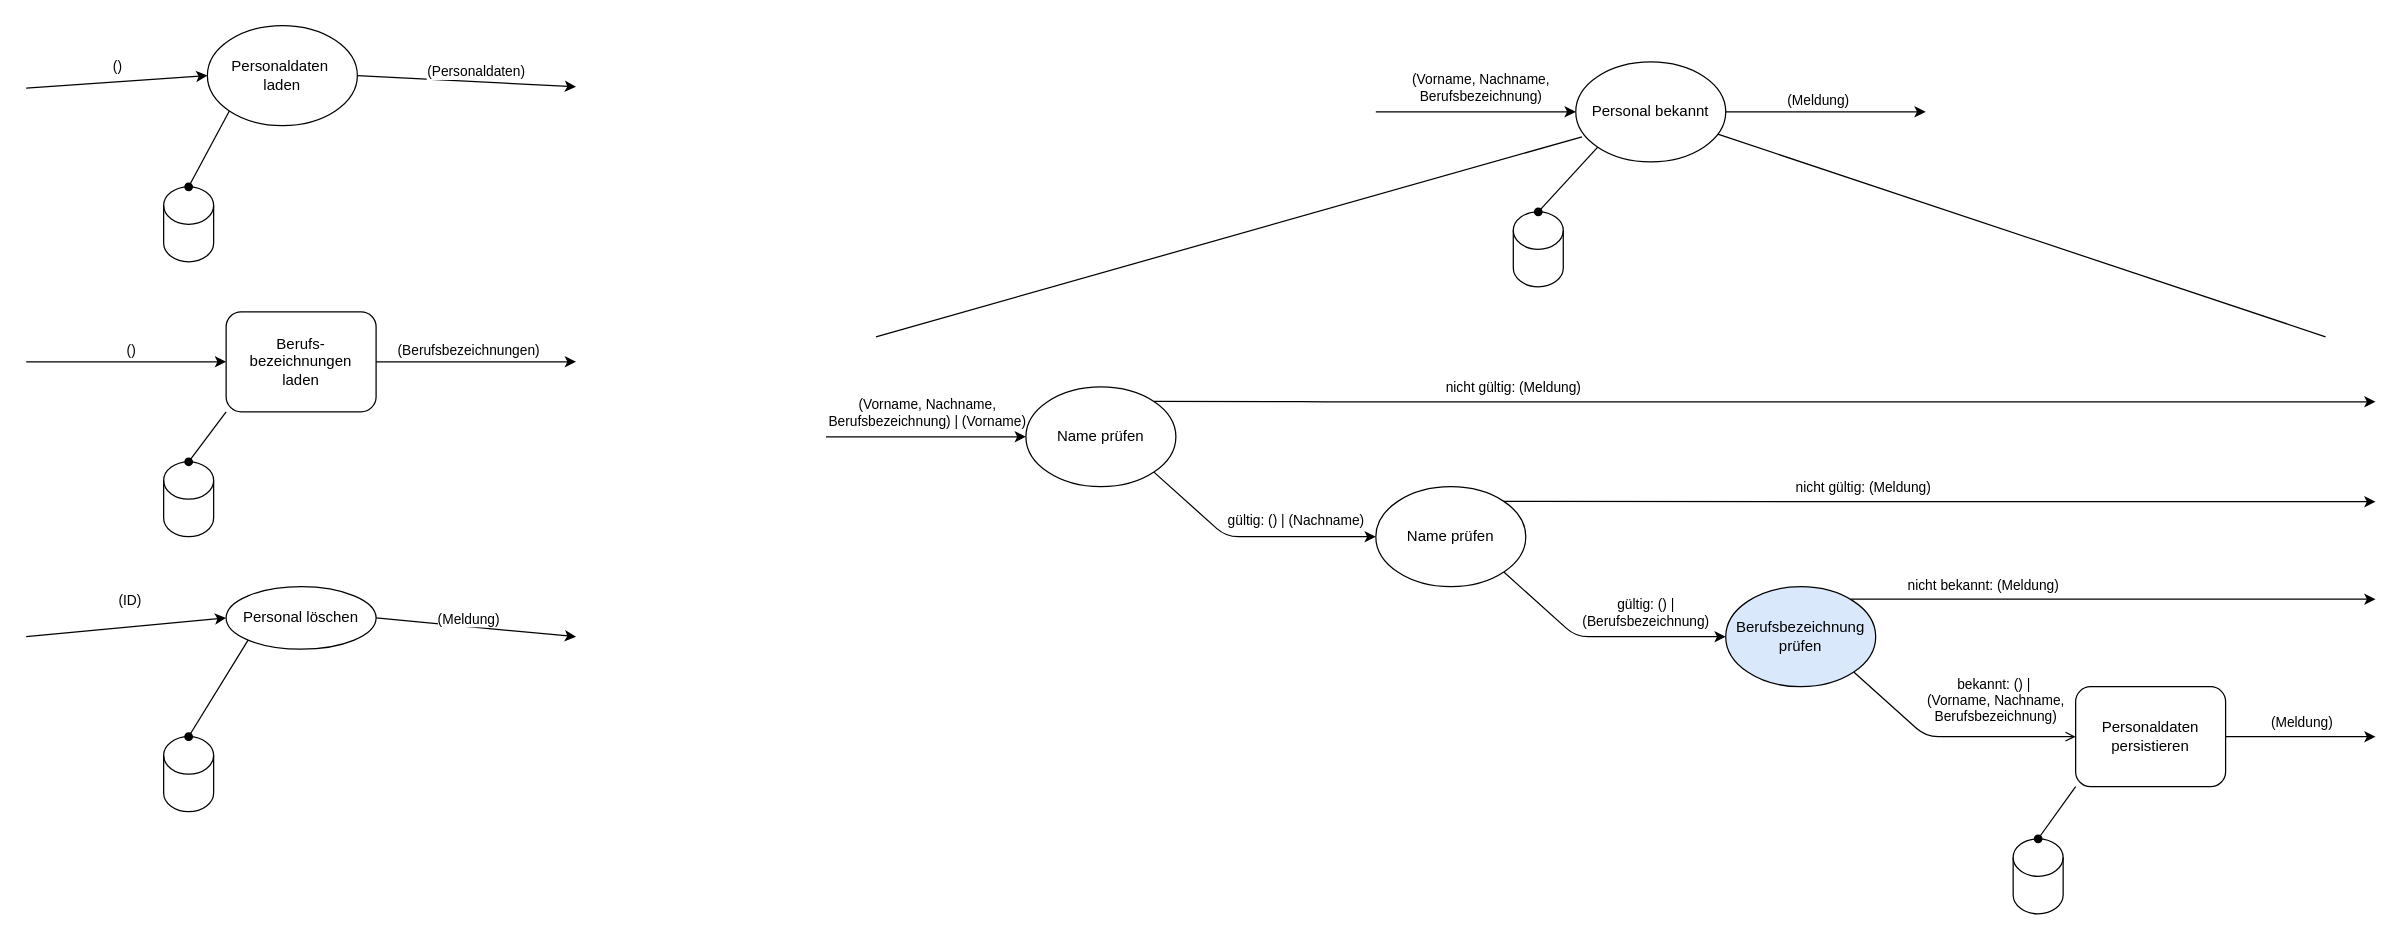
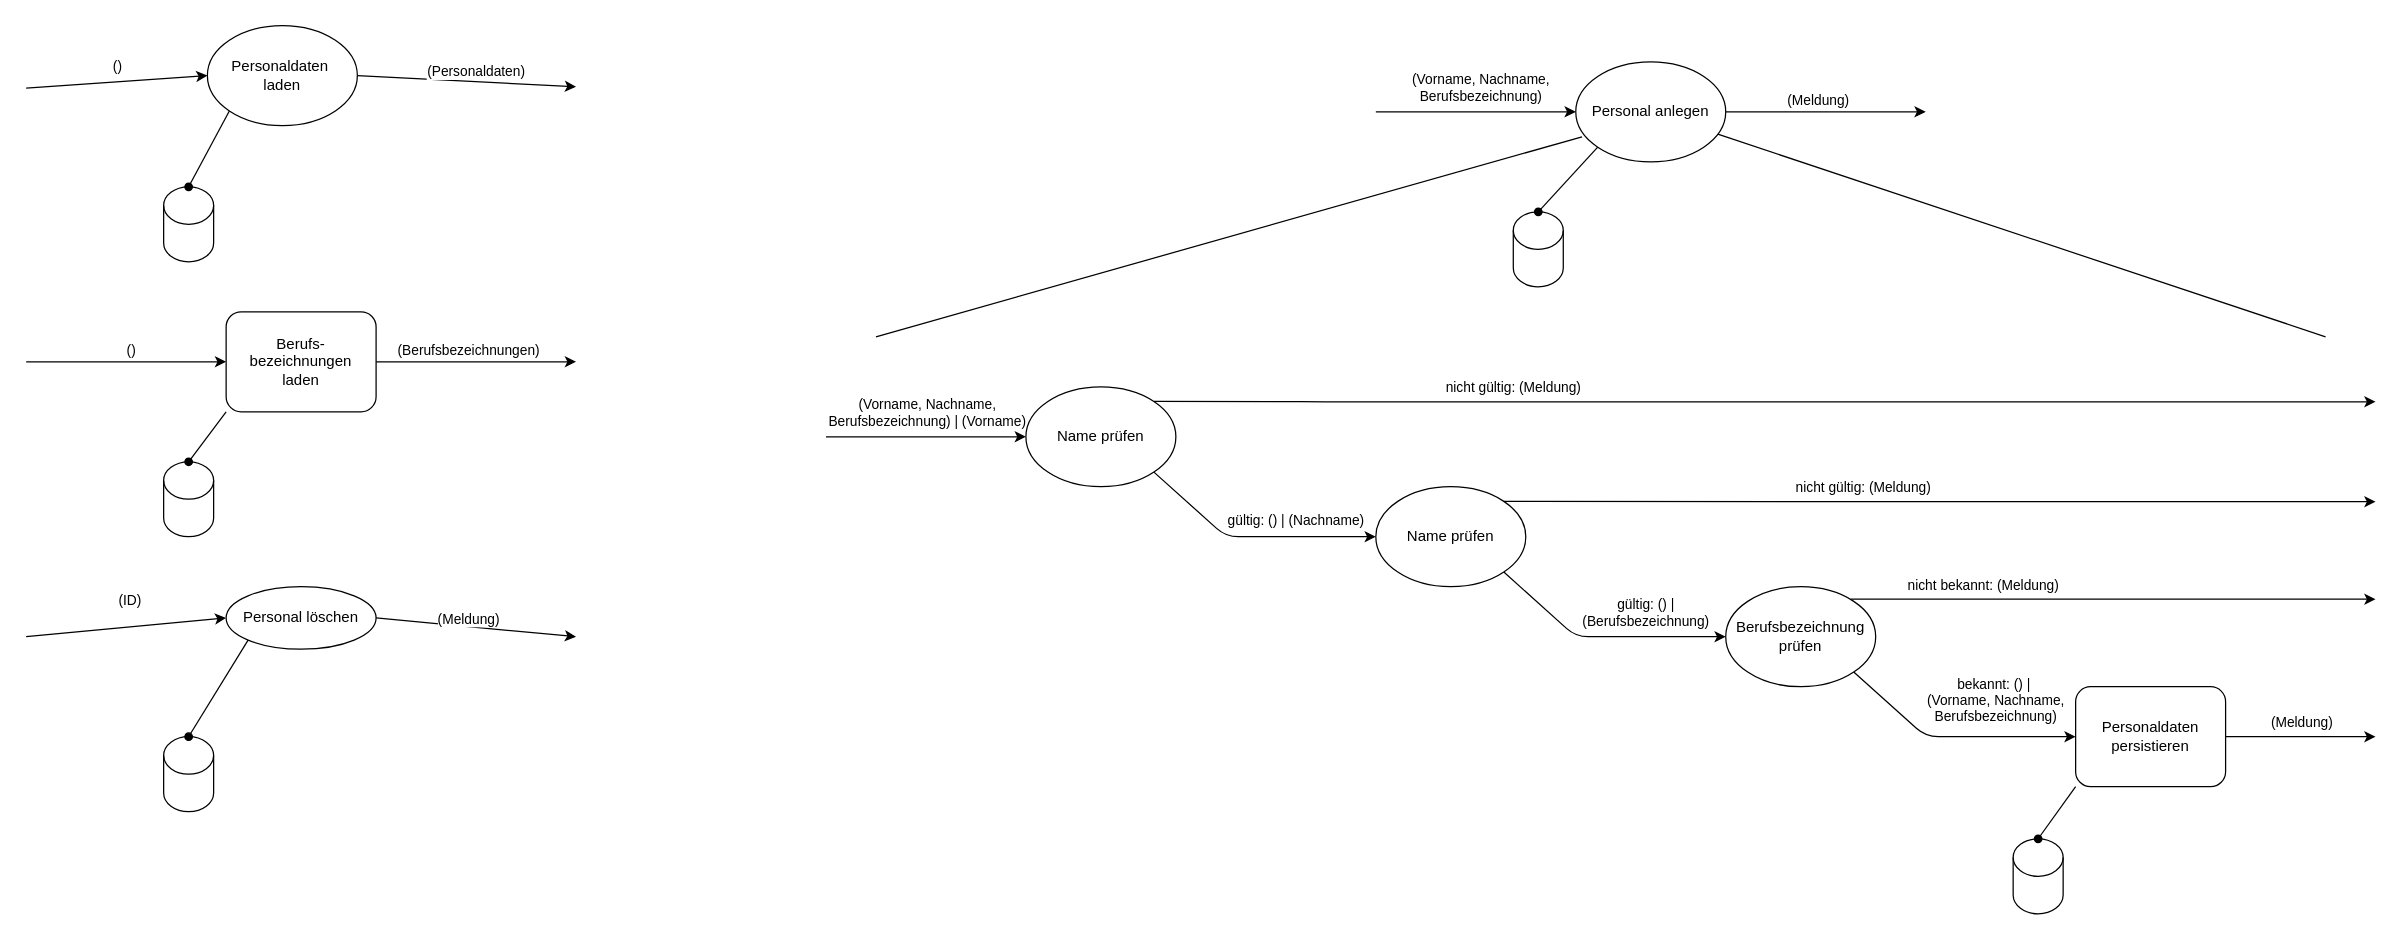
node "Personal bekannt": label "Personal bekannt" -> "Personal anlegen"
node "Berufsbezeichnung prüfen": fillcolor #dae8fc -> #ffffff
edge "Berufsbezeichnung prüfen" -> "Personaldaten persistieren": arrowhead open -> classic
